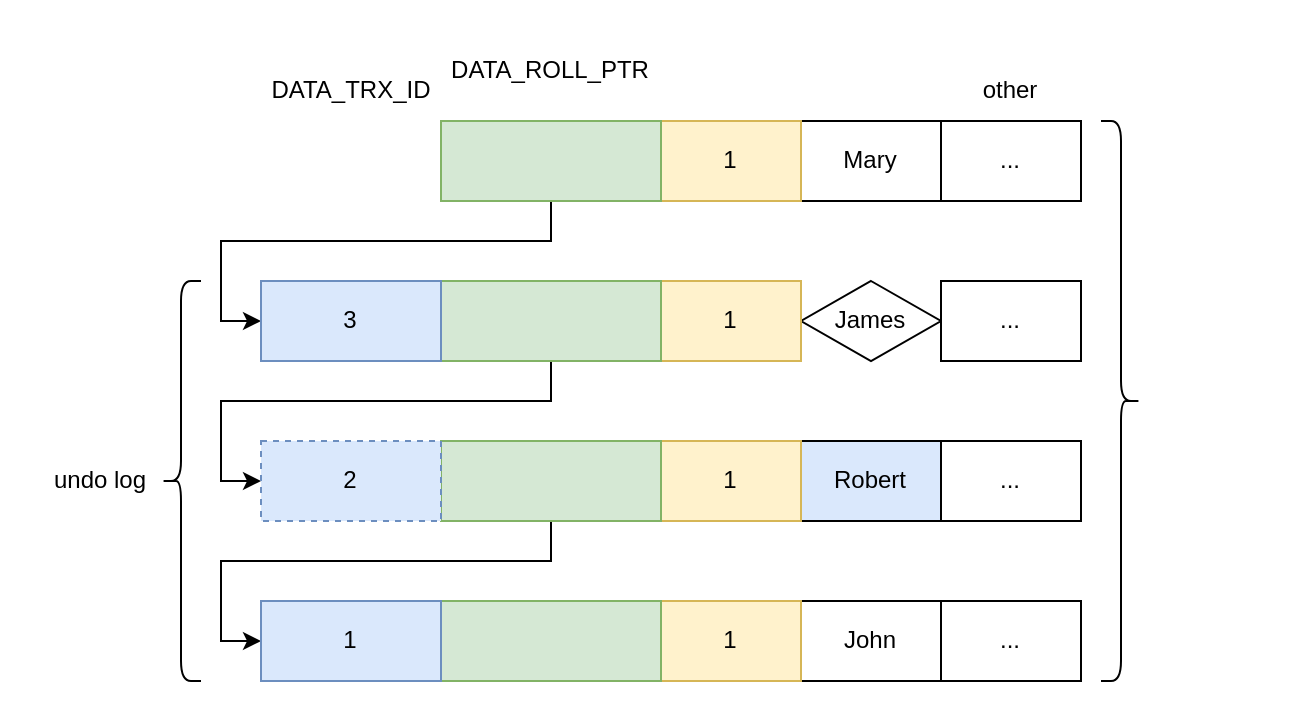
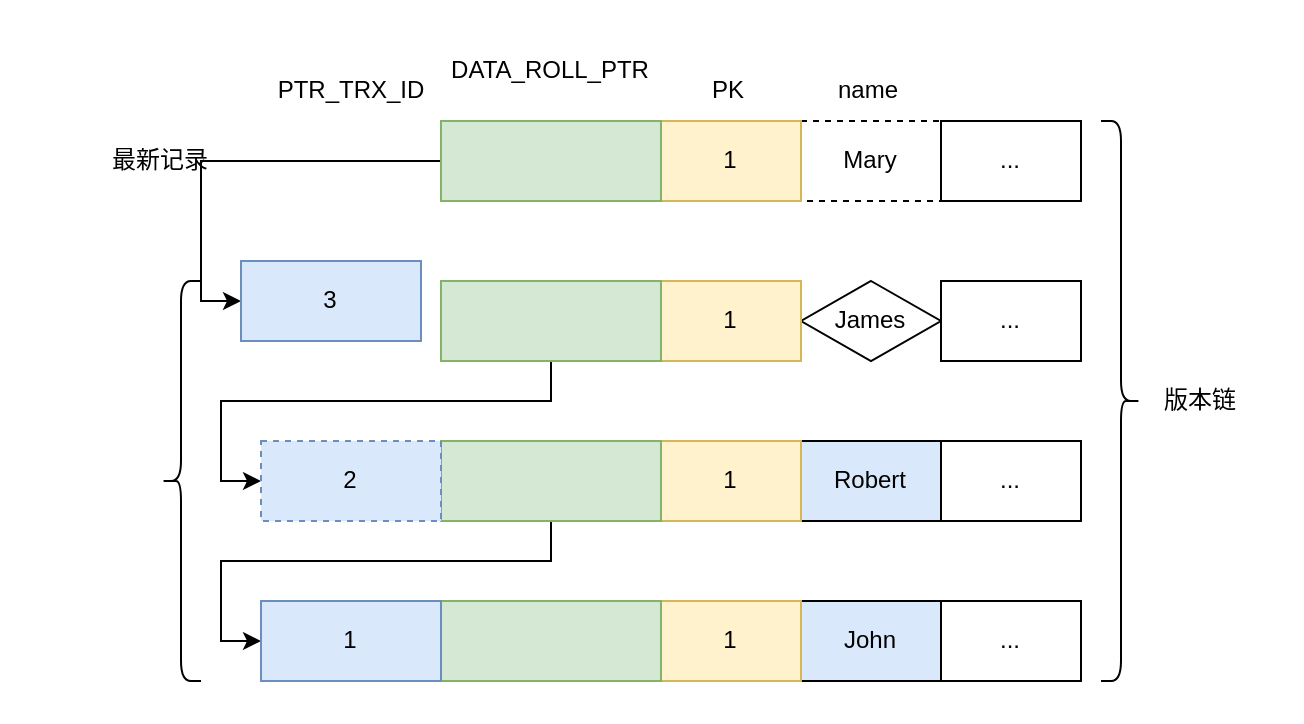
node "DATA_TRX_ID": label "DATA_TRX_ID" -> "PTR_TRX_ID"
node "PK": added
node "name": added
node "other": removed
node "最新记录": added
node "Mary": style solid -> dashed
node "3": moved (351, 321) -> (331, 301)
node "版本链": added
node "undo log": removed
node "John": fillcolor #ffffff -> #dae8fc
